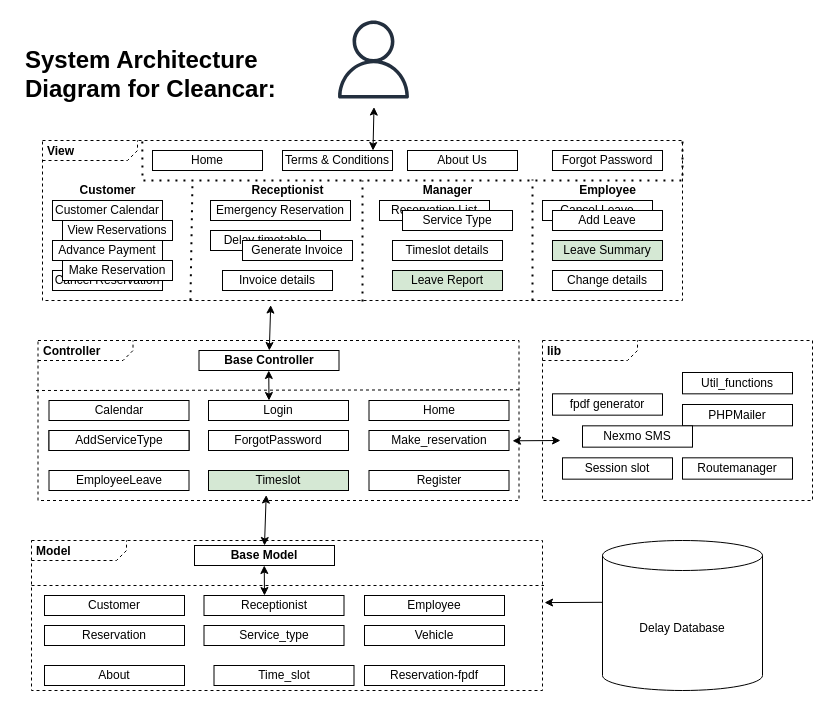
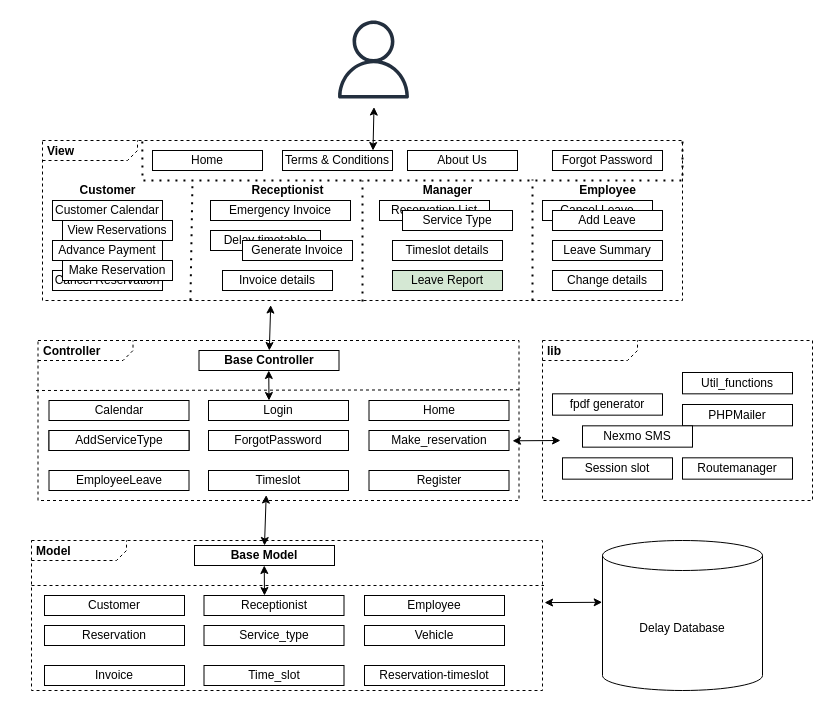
node "System Architecture Diagram for Cleancar:": removed
node "Emergency Reservation": label "Emergency Reservation" -> "Emergency Invoice"
node "Leave Summary": fillcolor #d5e8d4 -> #ffffff
node "Timeslot": fillcolor #d5e8d4 -> #ffffff
edge "Delay Database" -> "Model": arrowhead none -> classic
node "About": label "About" -> "Invoice"
node "Time_slot": moved (284, 676) -> (274, 676)
node "Reservation-fpdf": label "Reservation-fpdf" -> "Reservation-timeslot"
